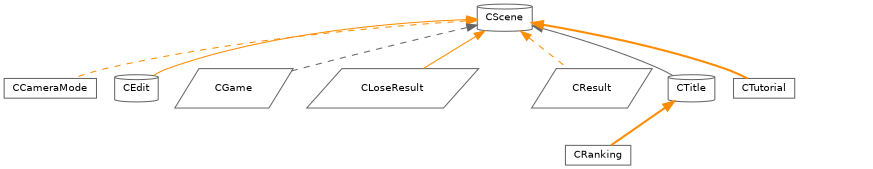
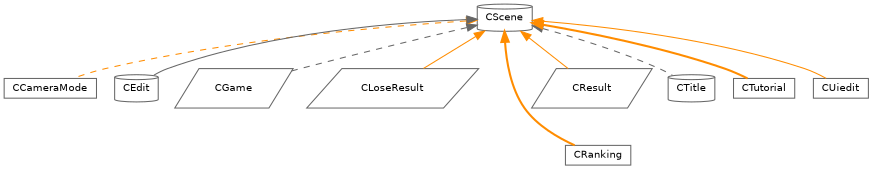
edge "CEdit" -> "CScene": color darkorange -> gray40
edge "CTitle" -> "CScene": style solid -> dashed
edge "CResult" -> "CScene": style dashed -> solid
node "CUiedit": added
edge "CRanking" -> "CTitle": now "CRanking" -> "CScene"
